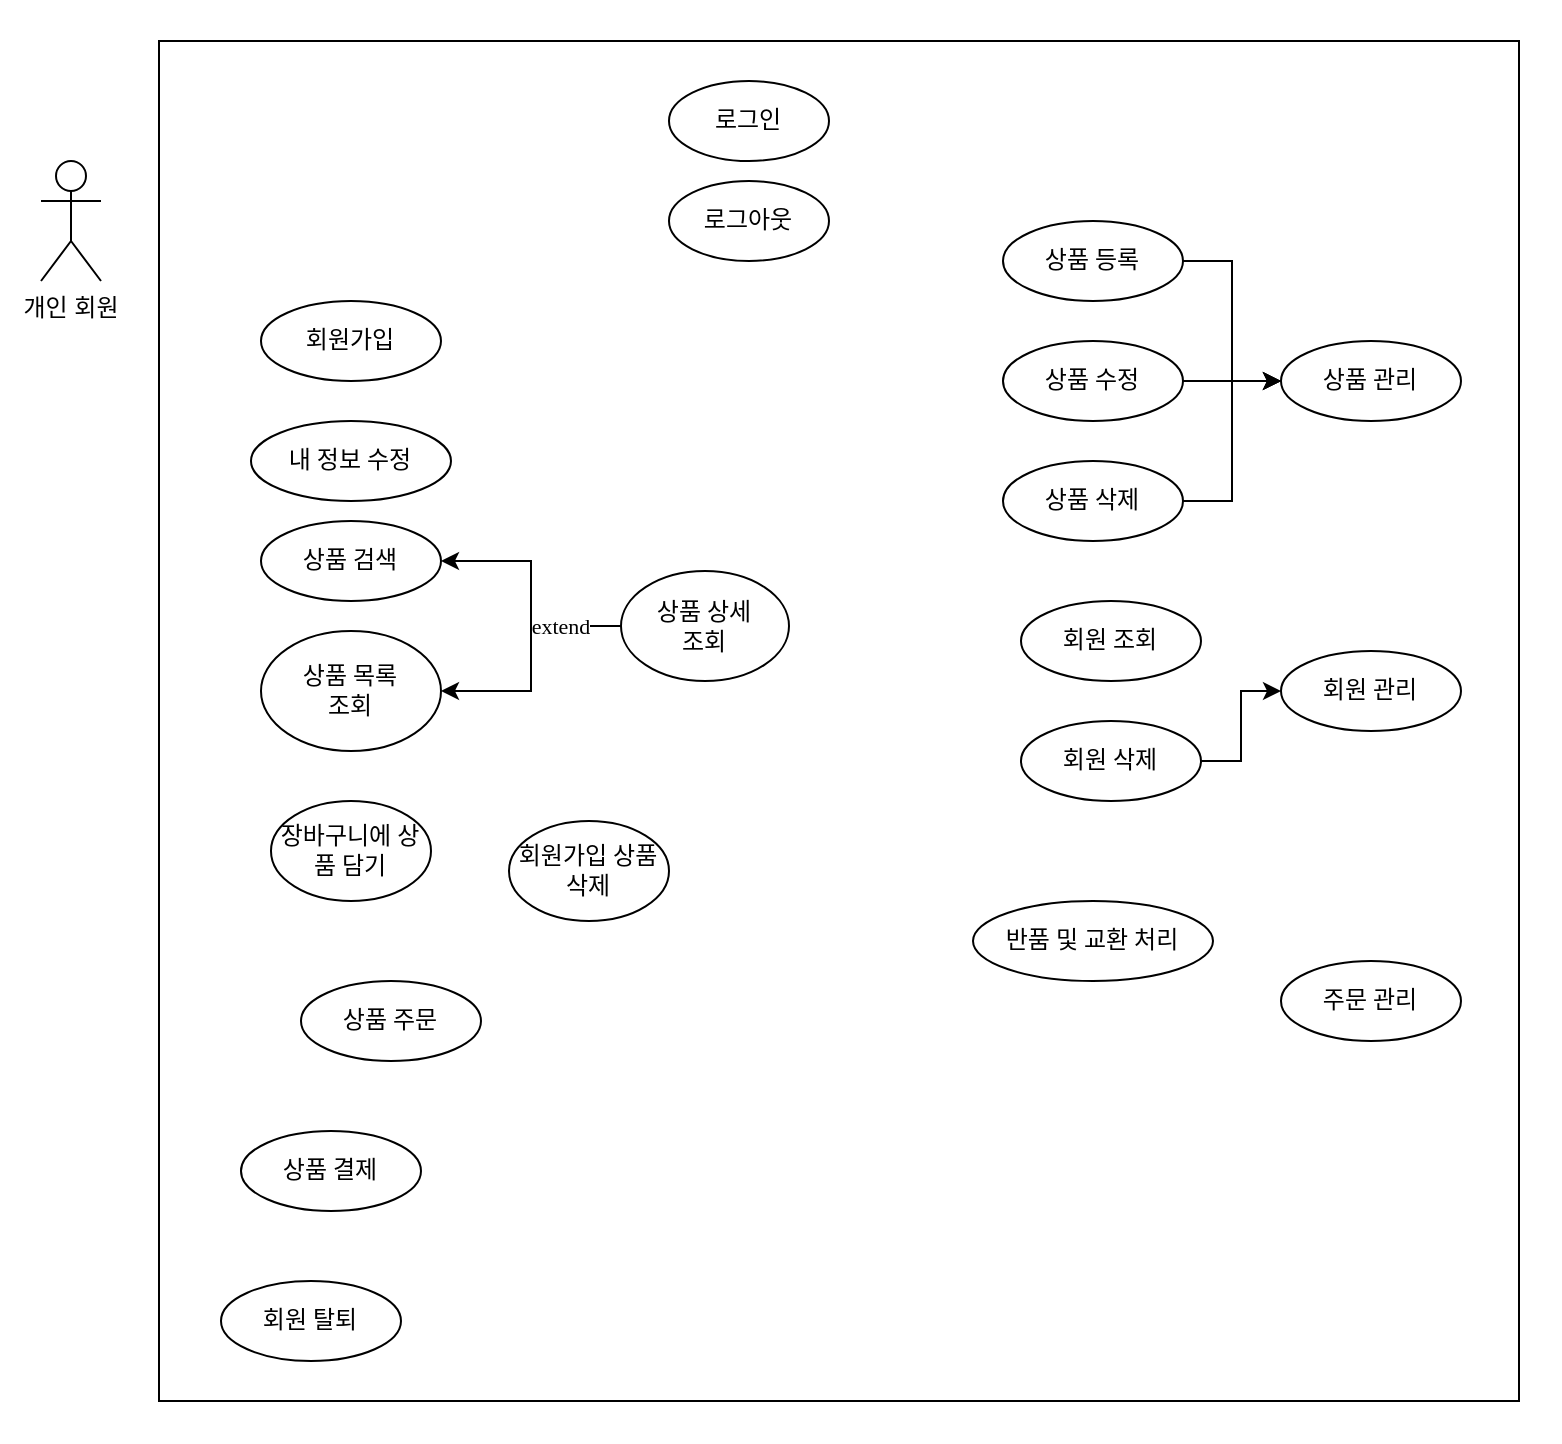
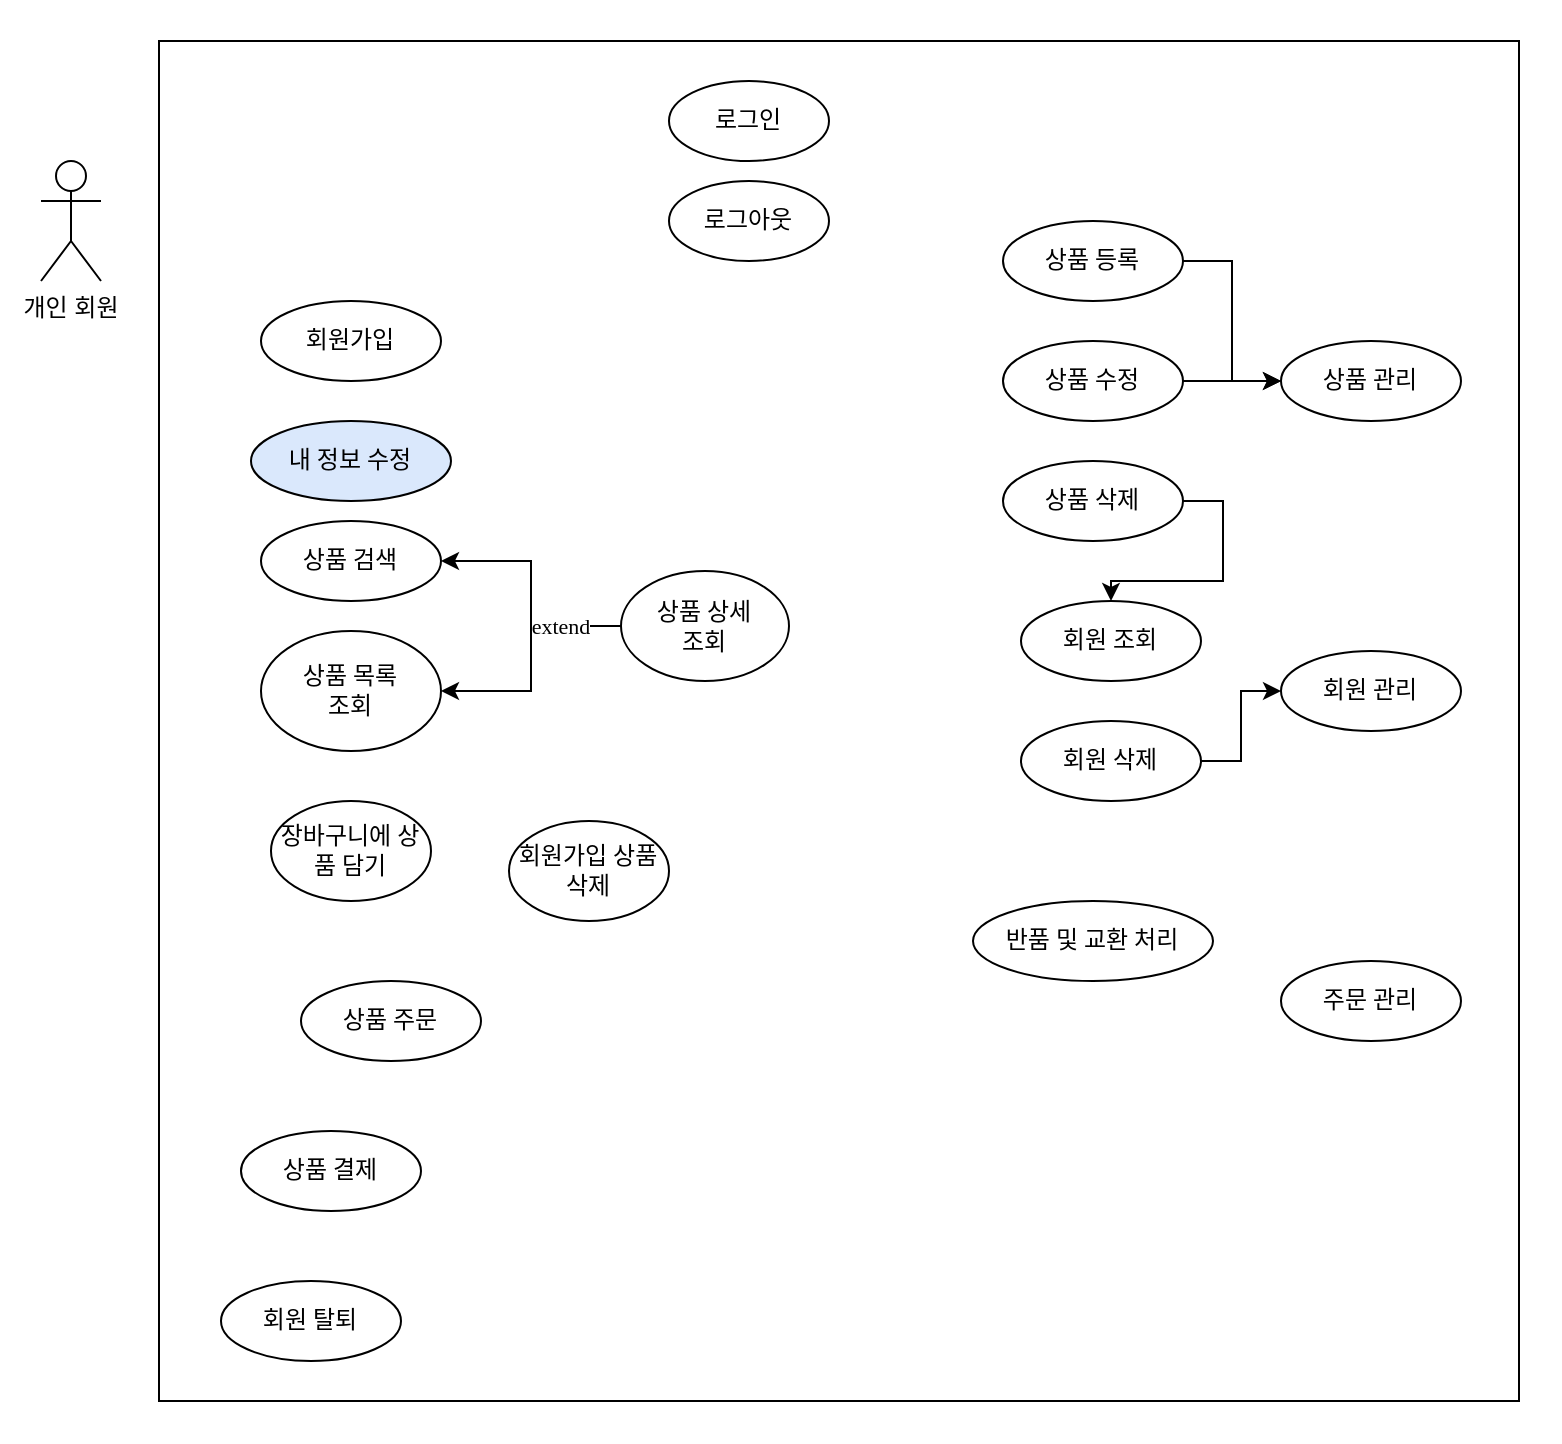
edge "상품 삭제" -> "상품 관리": now "상품 삭제" -> "회원 조회"
node "내 정보 수정": fillcolor #ffffff -> #dae8fc
